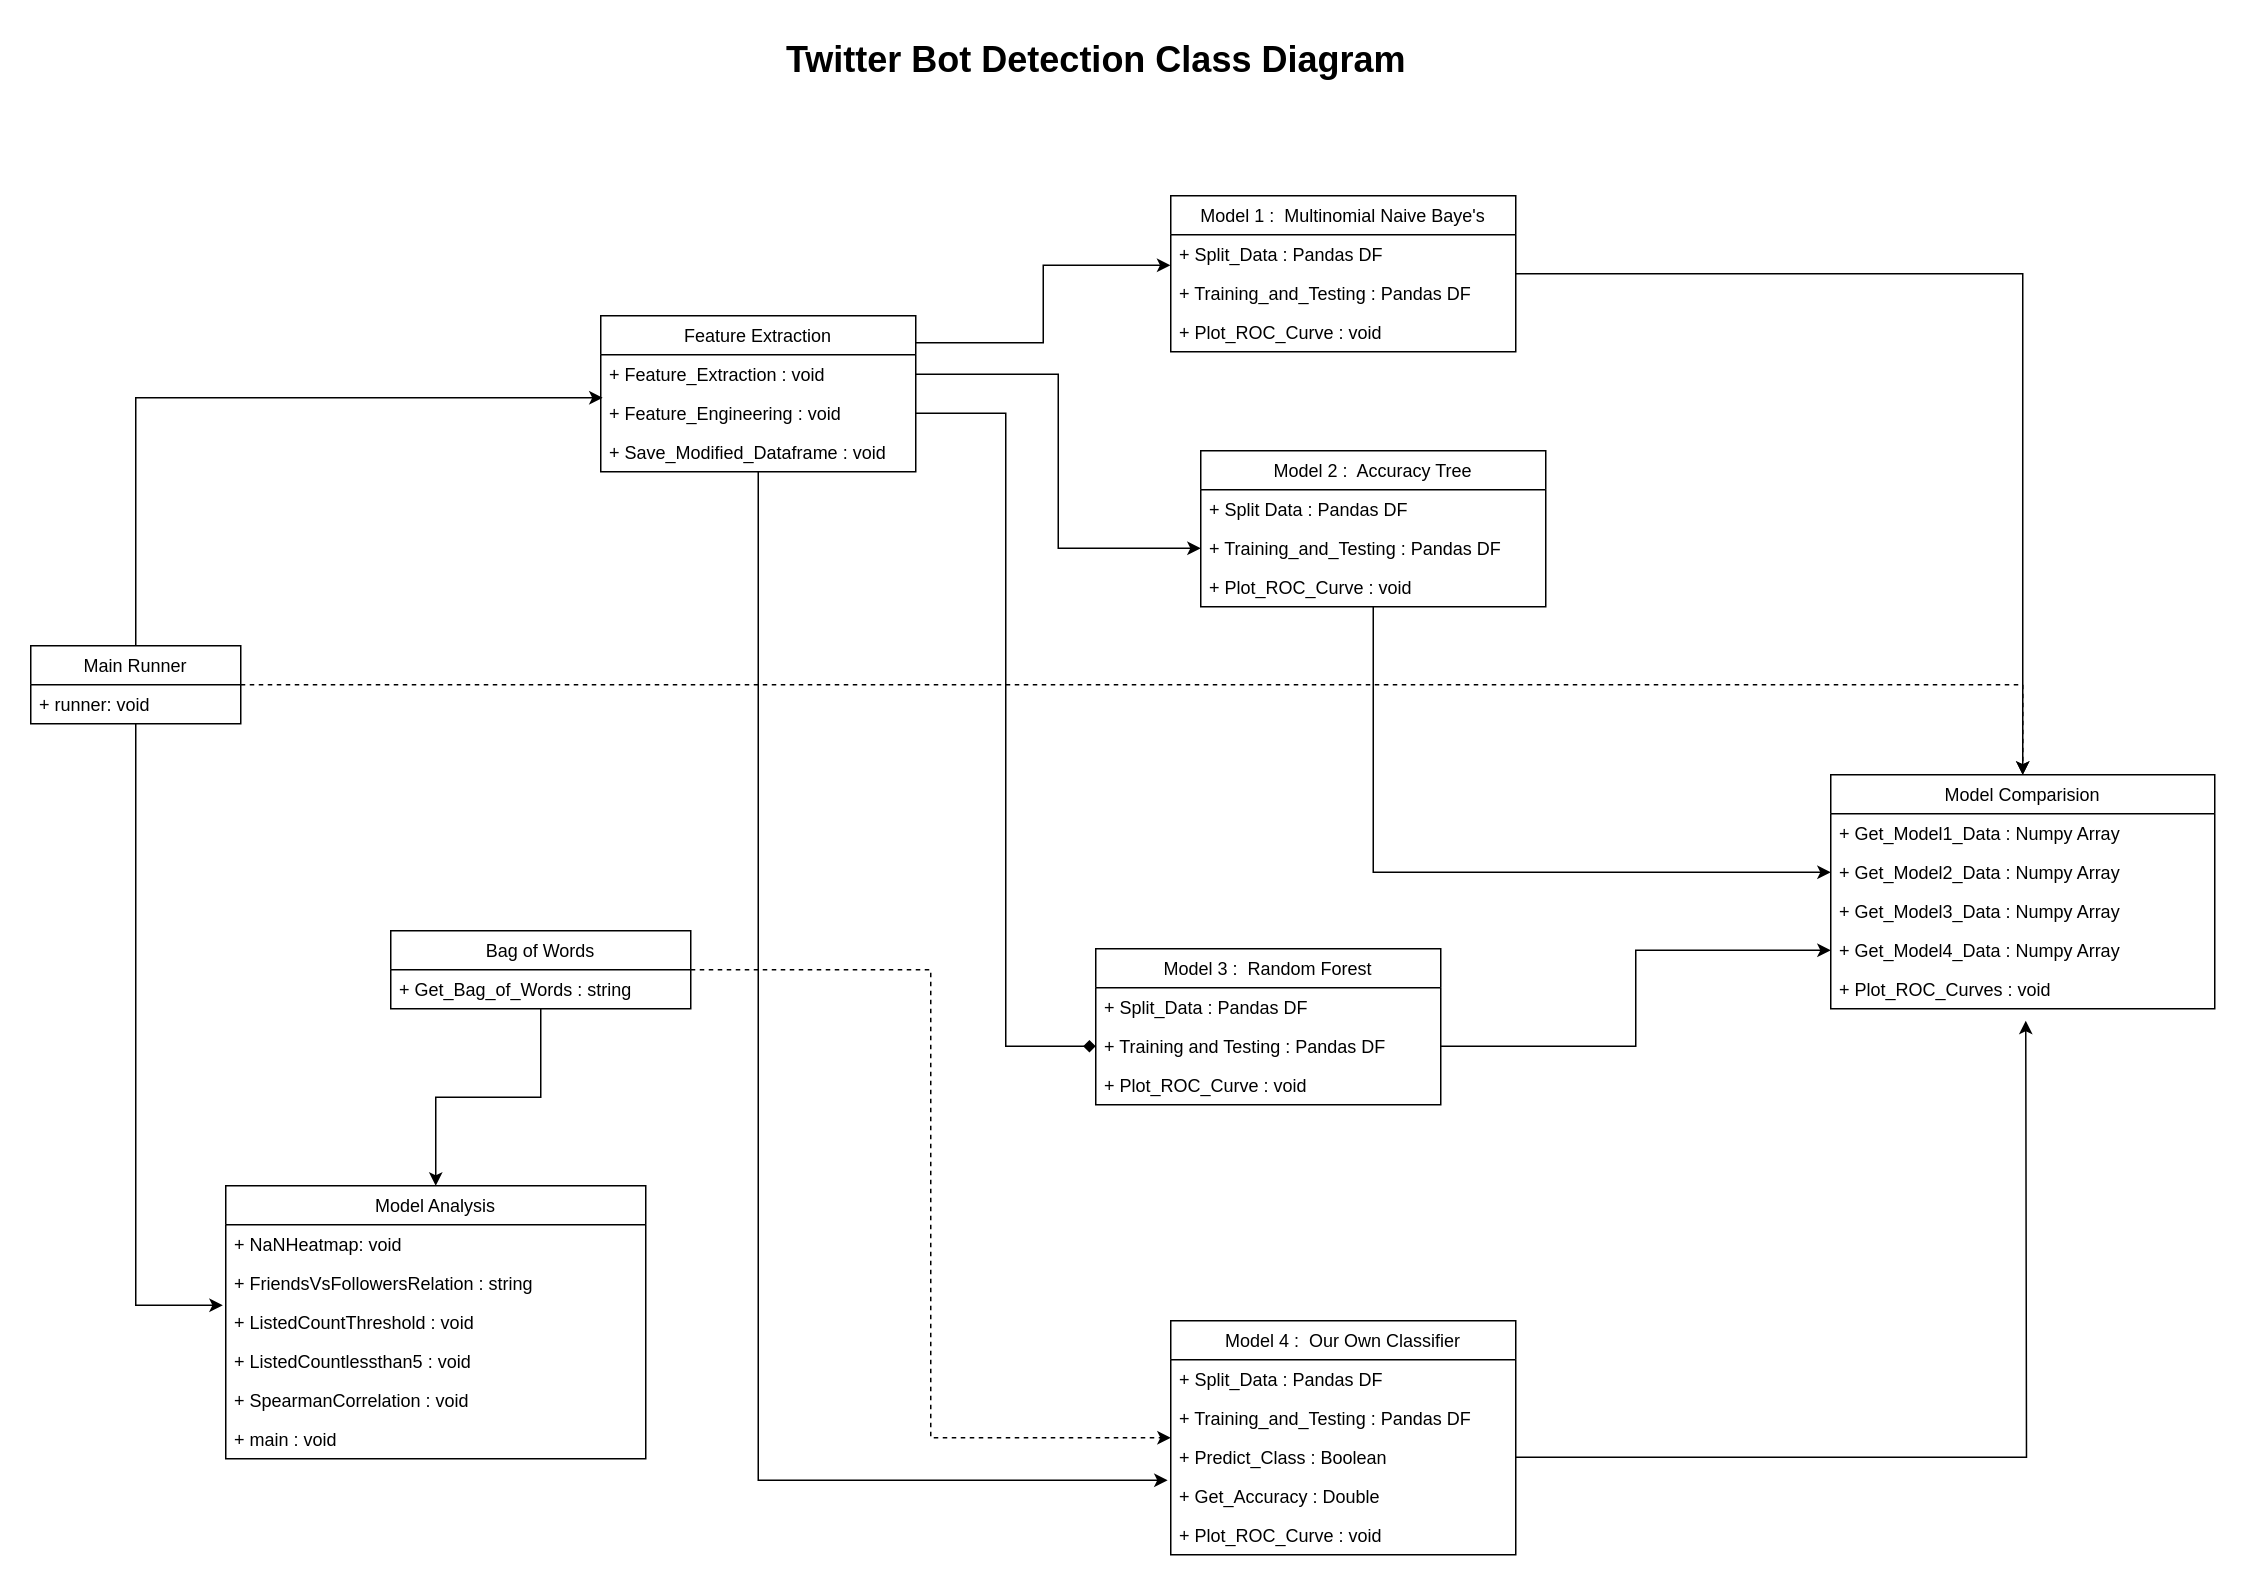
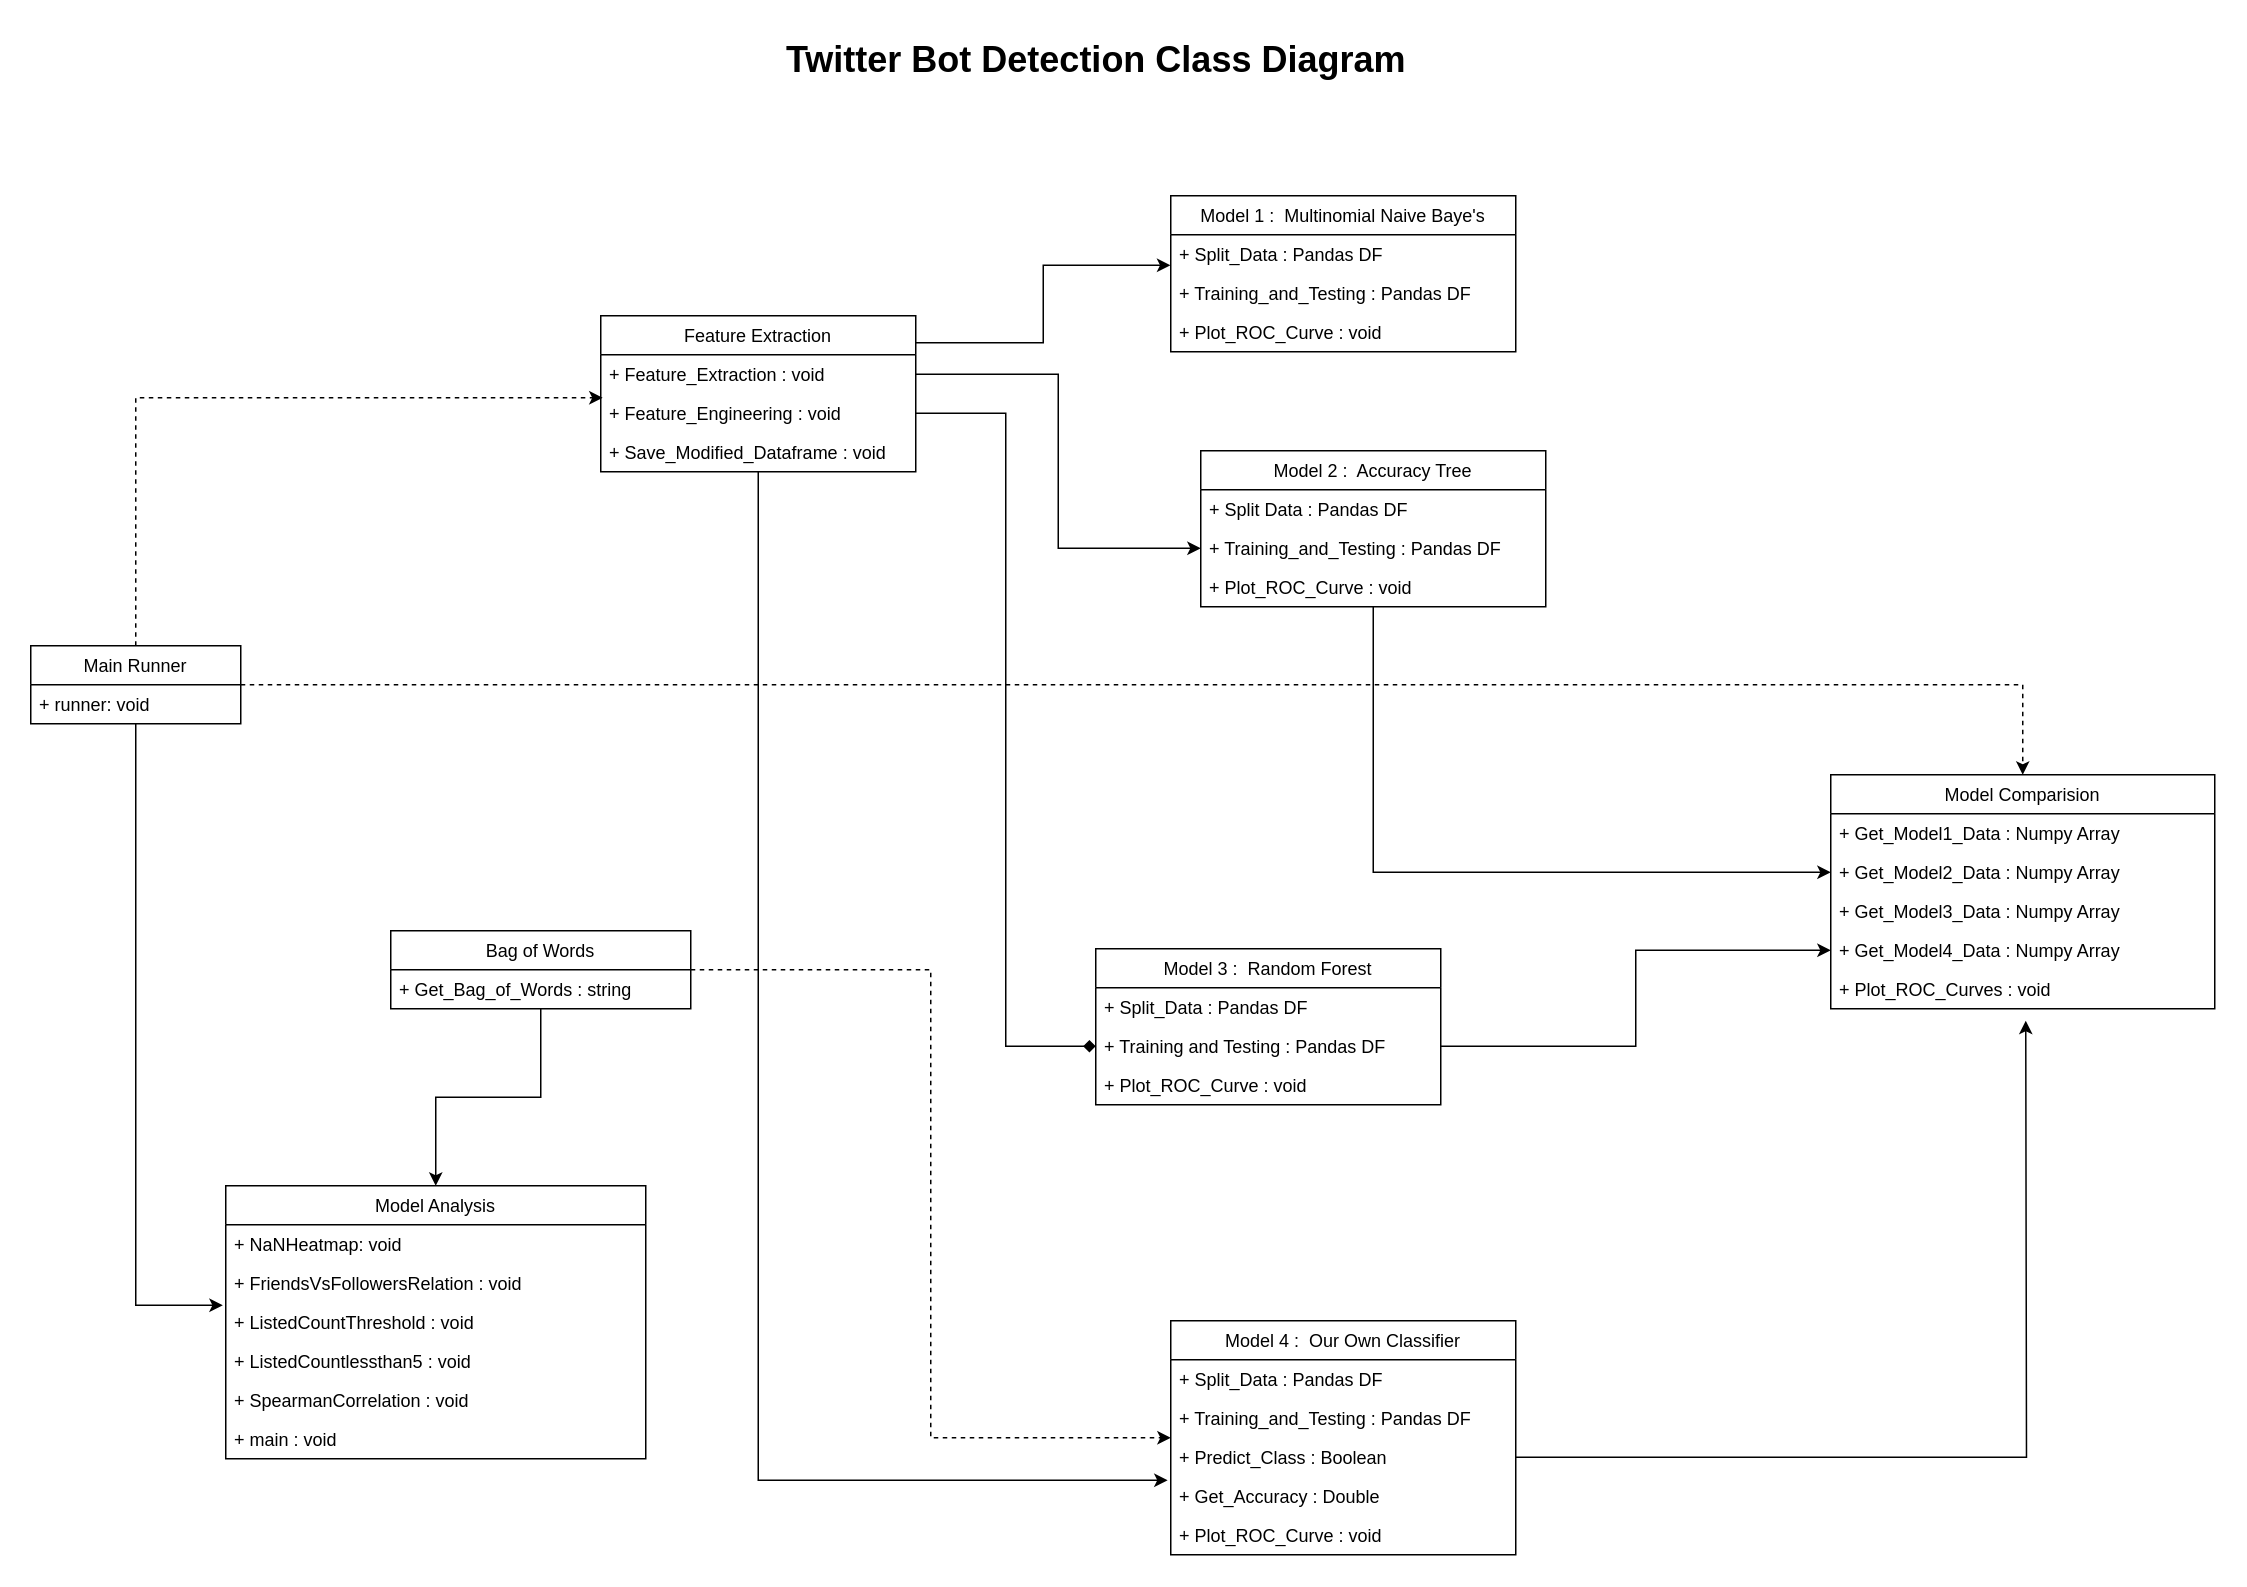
edge "Model 1 : Multinomial Naive Baye's" -> "Model Comparision": removed
edge "Main Runner" -> "+ Feature_Extraction : void": style solid -> dashed
node "+ FriendsVsFollowersRelation : string": label "+ FriendsVsFollowersRelation : string" -> "+ FriendsVsFollowersRelation : void"
